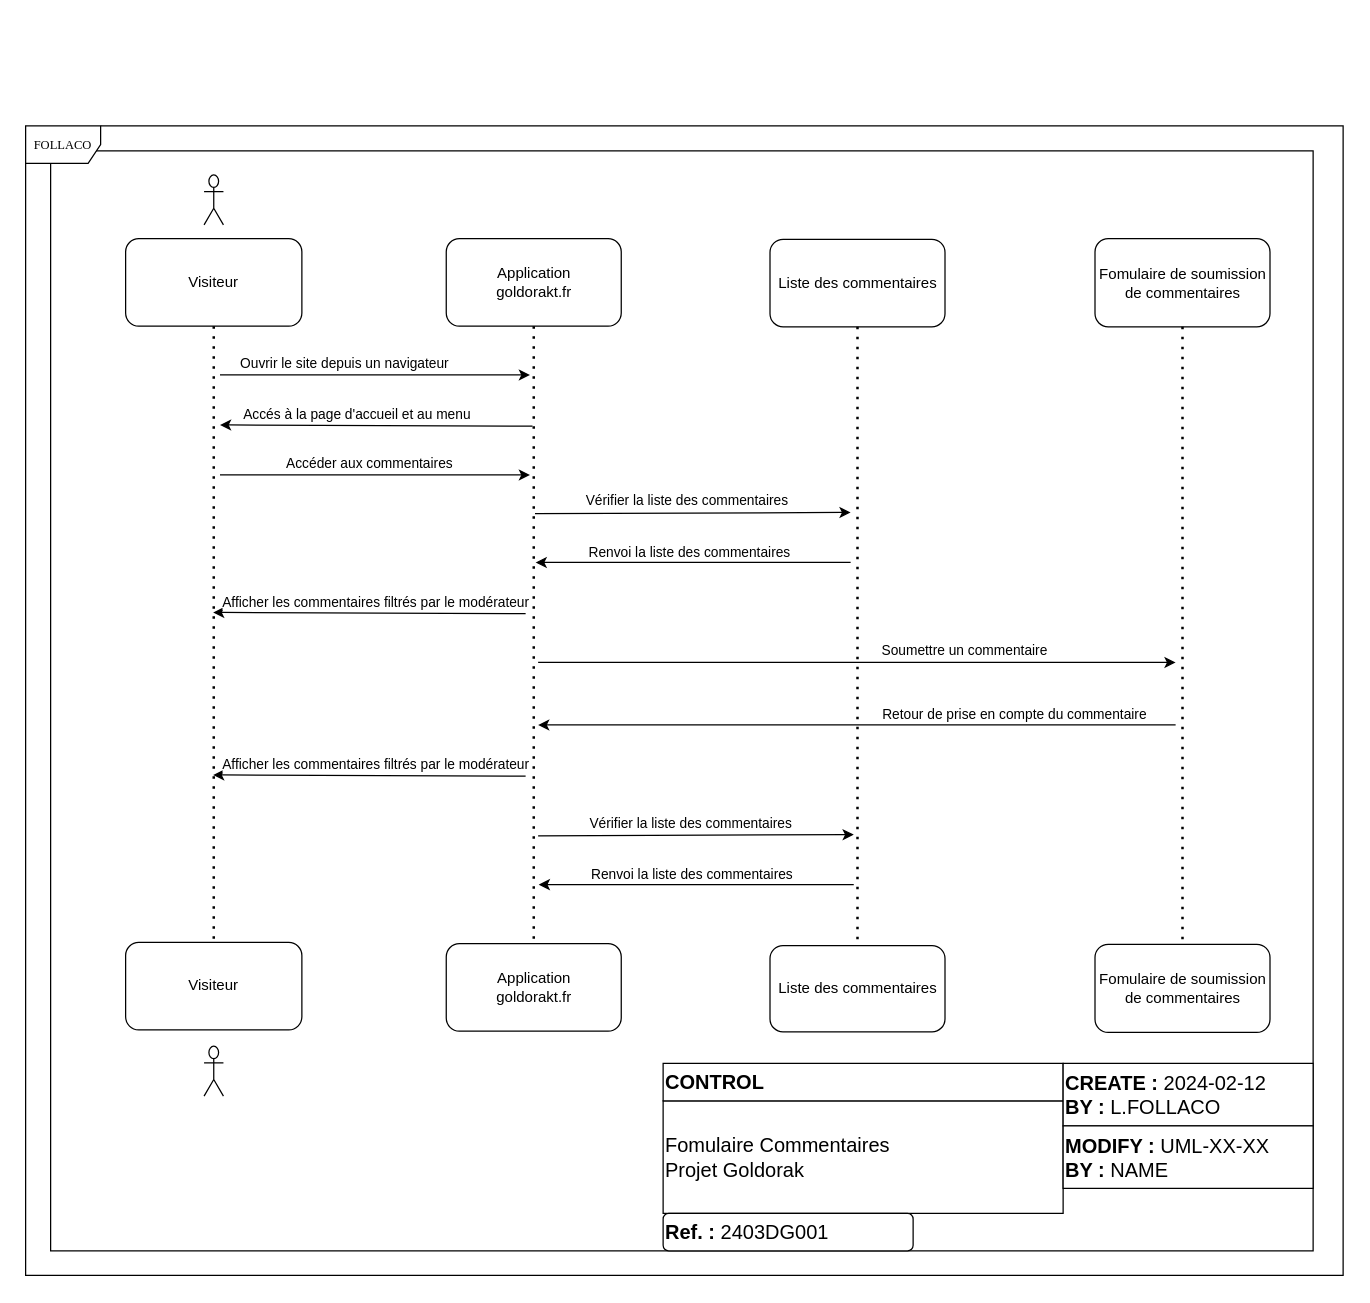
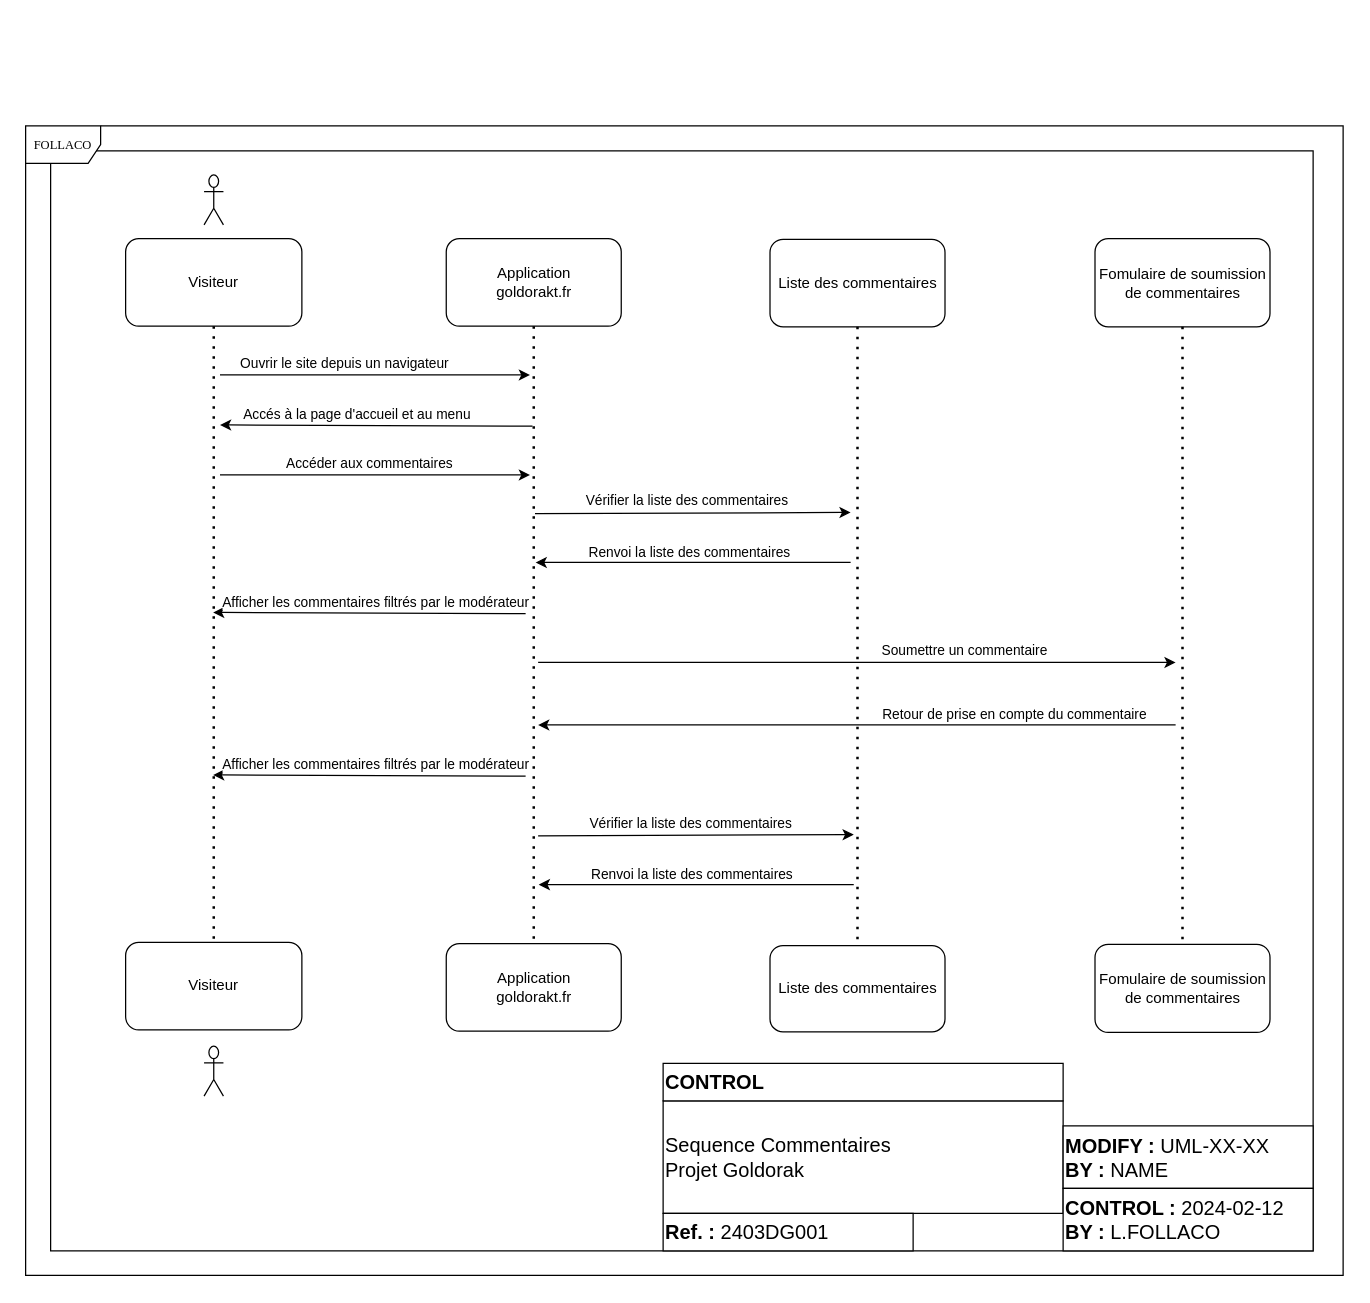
node "CREATE : 2024-02-12 BY : L.FOLLACO": removed
node "Fomulaire Commentaires Projet Goldorak": label "Fomulaire Commentaires Projet Goldorak" -> "Sequence Commentaires Projet Goldorak"
node "CONTROL : 2024-02-12 BY : L.FOLLACO": added
node "Ref. : 2403DG001": shape rounded rectangle -> rectangle
